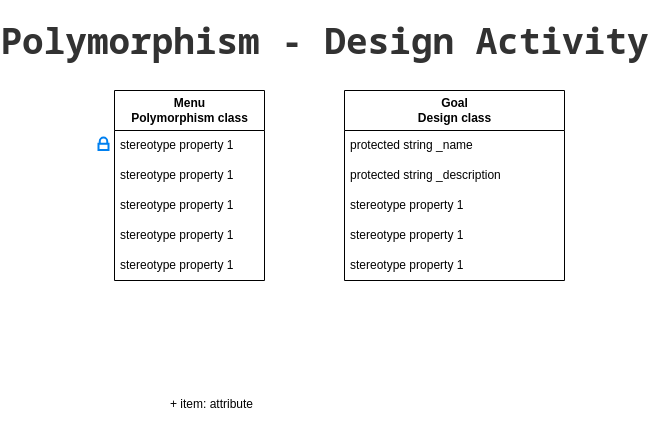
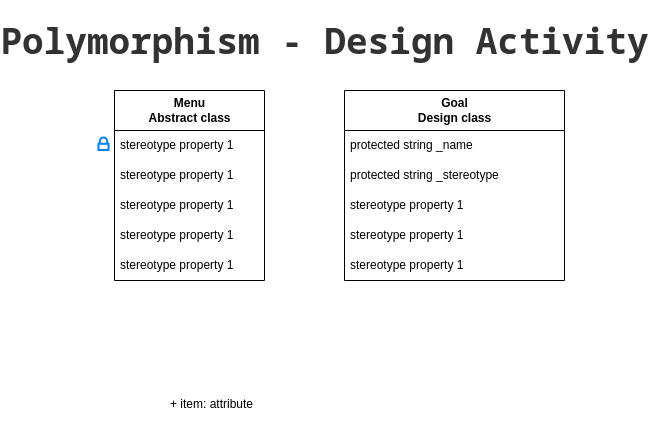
node "Menu Polymorphism class": label "Menu Polymorphism class" -> "Menu Abstract class"
node "protected string _description": label "protected string _description" -> "protected string _stereotype"
